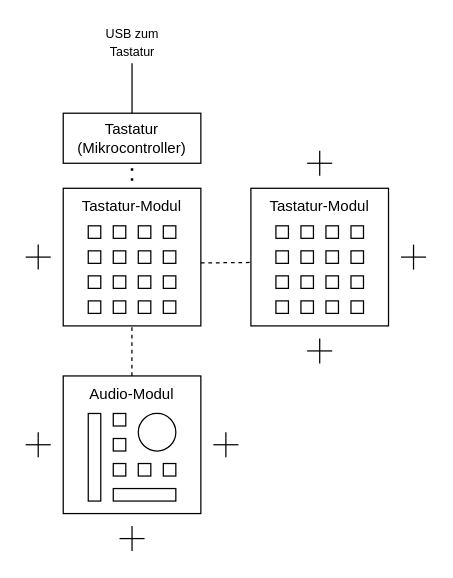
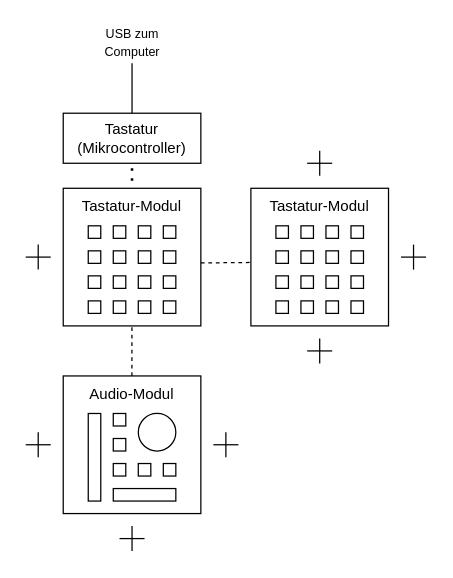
node "USB zum Tastatur": label "USB zum Tastatur" -> "USB zum Computer"
